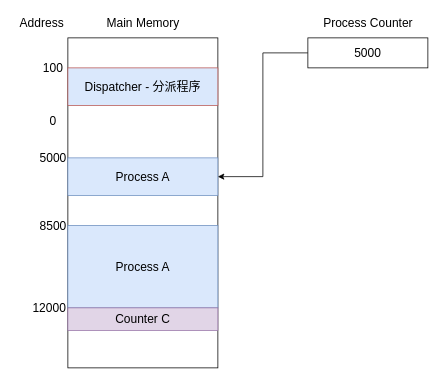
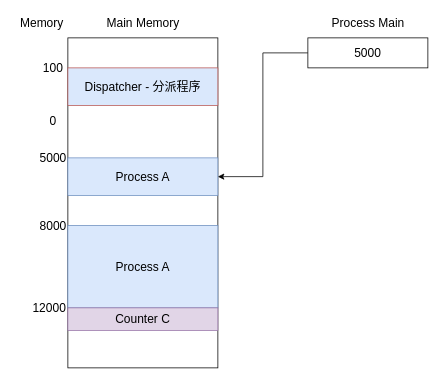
node "Address": label "Address" -> "Memory"
node "Process Counter": label "Process Counter" -> "Process Main"
node "8500": label "8500" -> "8000"
